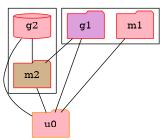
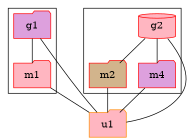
edge "g1" -- "m2": now "g1" -- "m1"
node "m4": added
node "u0": label "u0" -> "u1"
